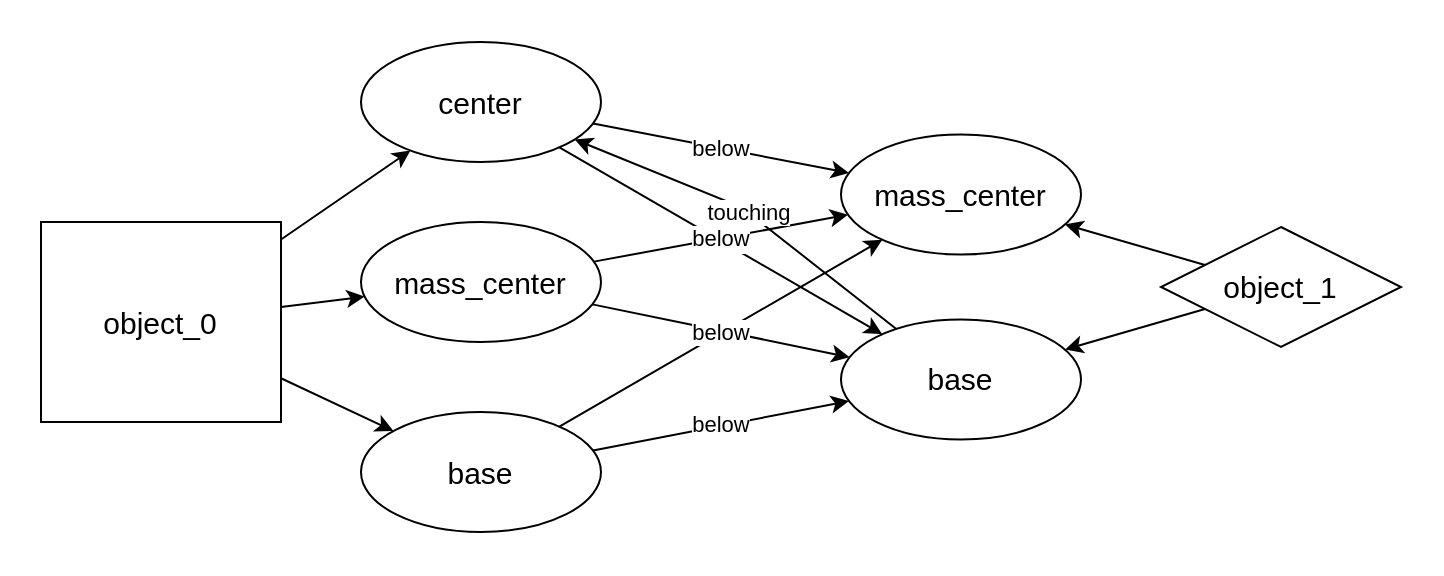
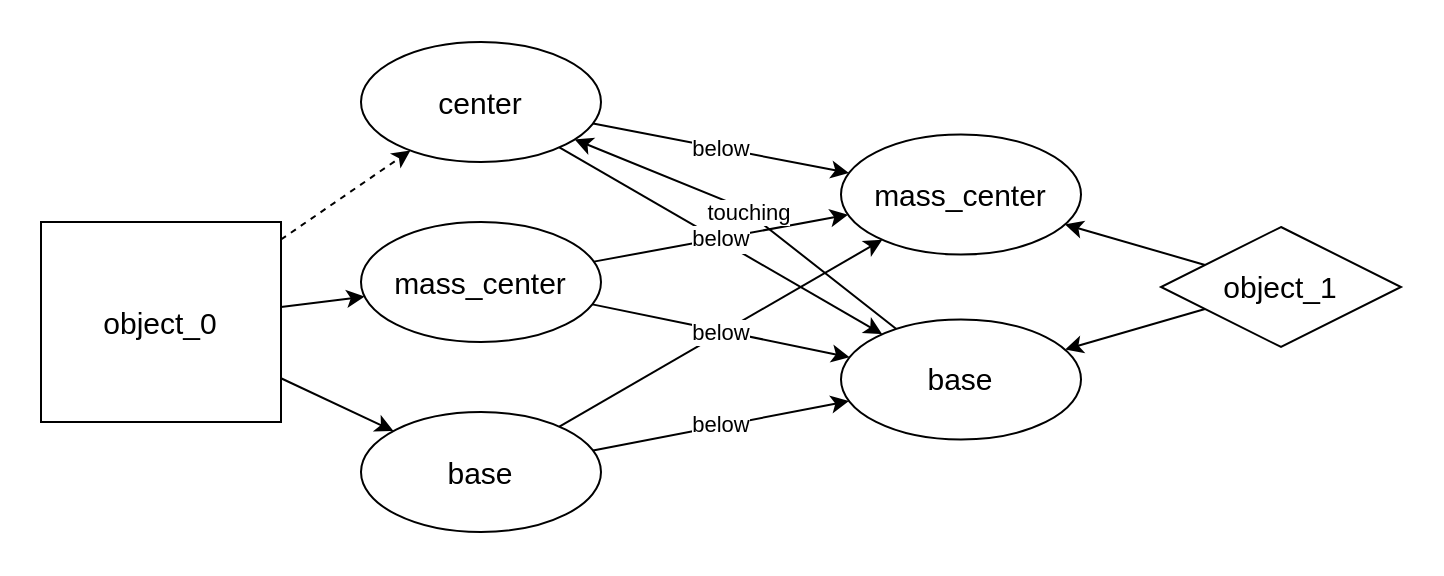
edge "object_0" -> "center": style solid -> dashed
